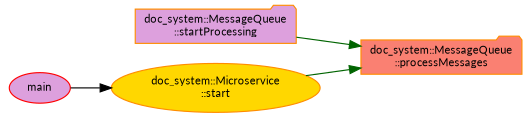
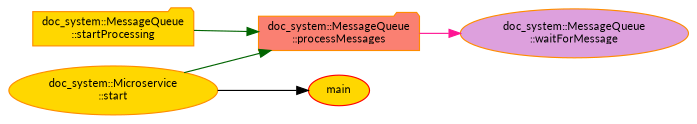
node "doc_system::MessageQueue ::startProcessing": fillcolor plum -> gold
node "doc_system::MessageQueue ::waitForMessage": added
node "main": fillcolor plum -> gold
edge "main" -> "doc_system::Microservice ::start": reversed
